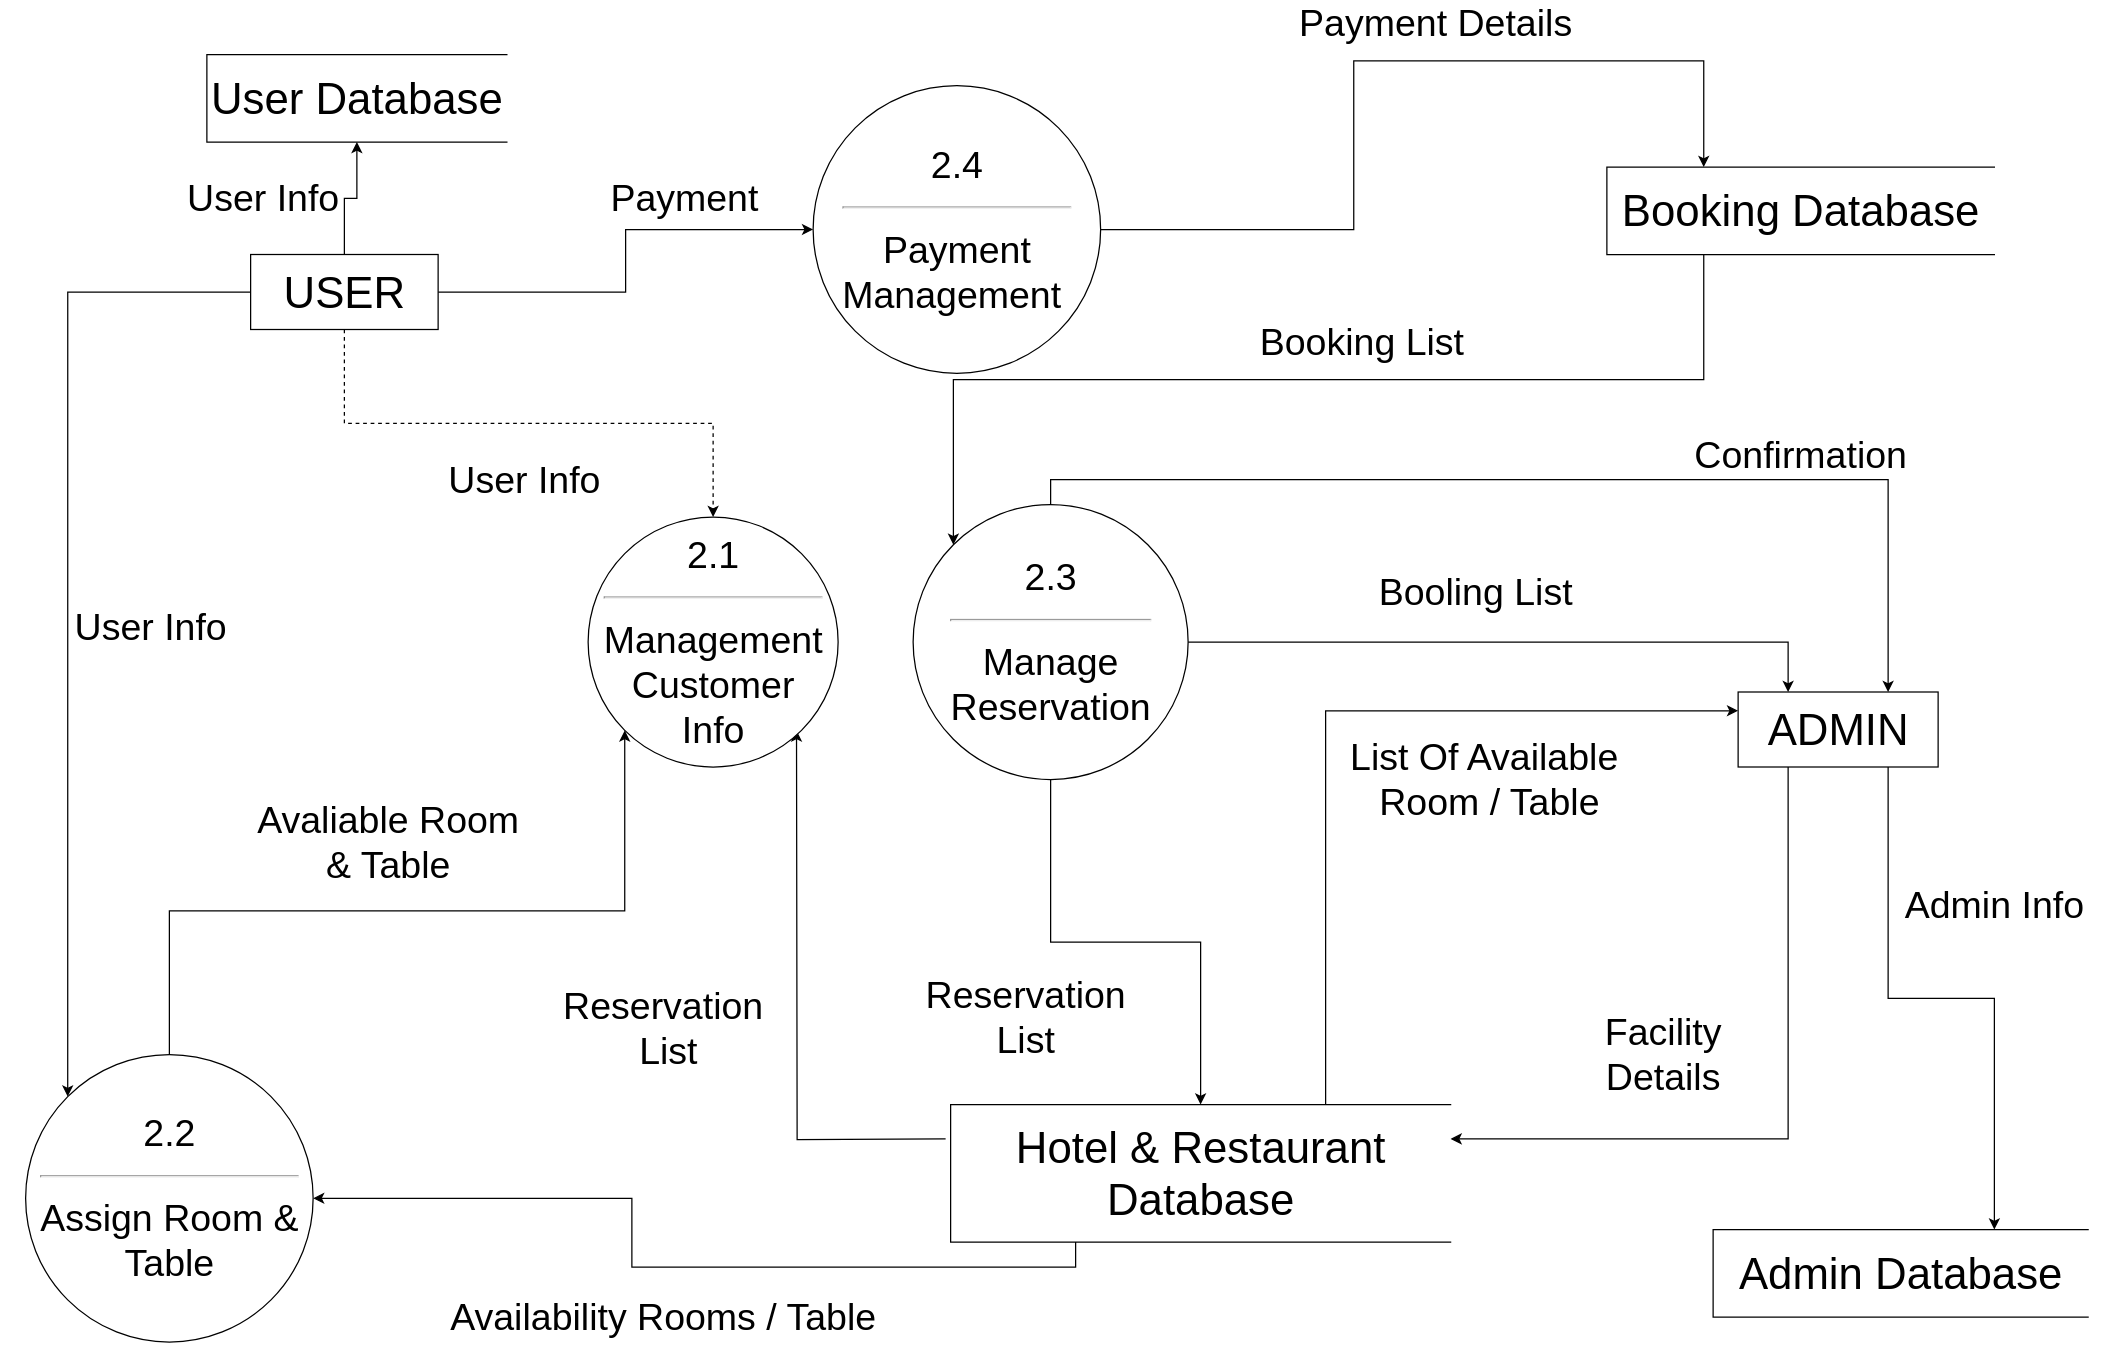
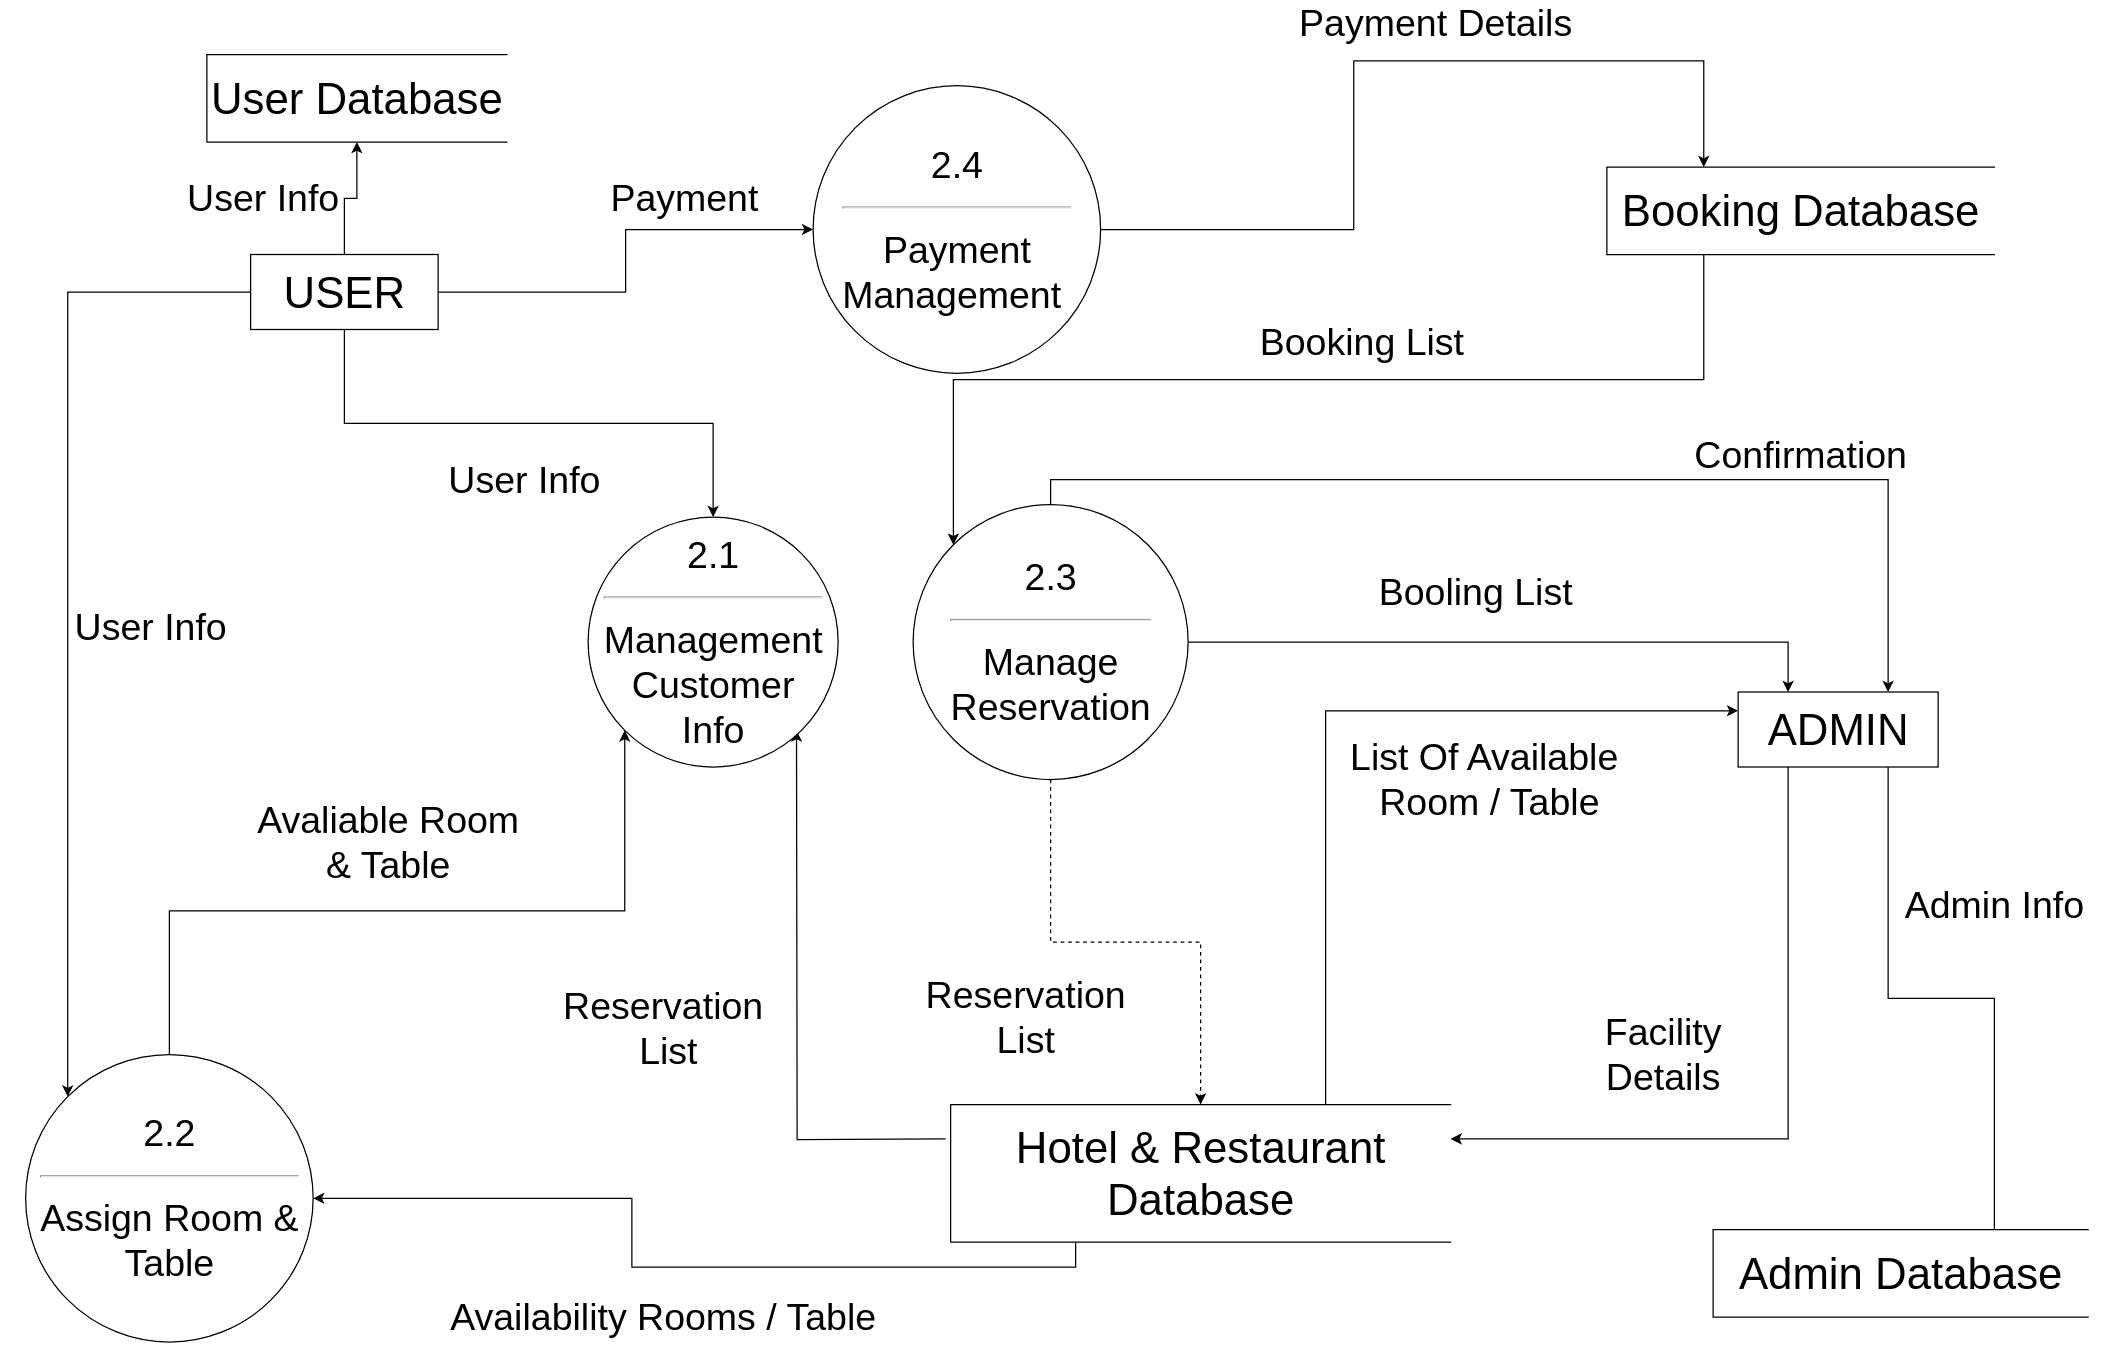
edge "USER" -> "2.1ManagementCustomerInfo": style dashed -> solid
edge "2.3ManageReservation" -> "Hotel & RestaurantDatabase": style solid -> dashed
edge "ADMIN" -> "Admin Database": arrowhead classic -> none
